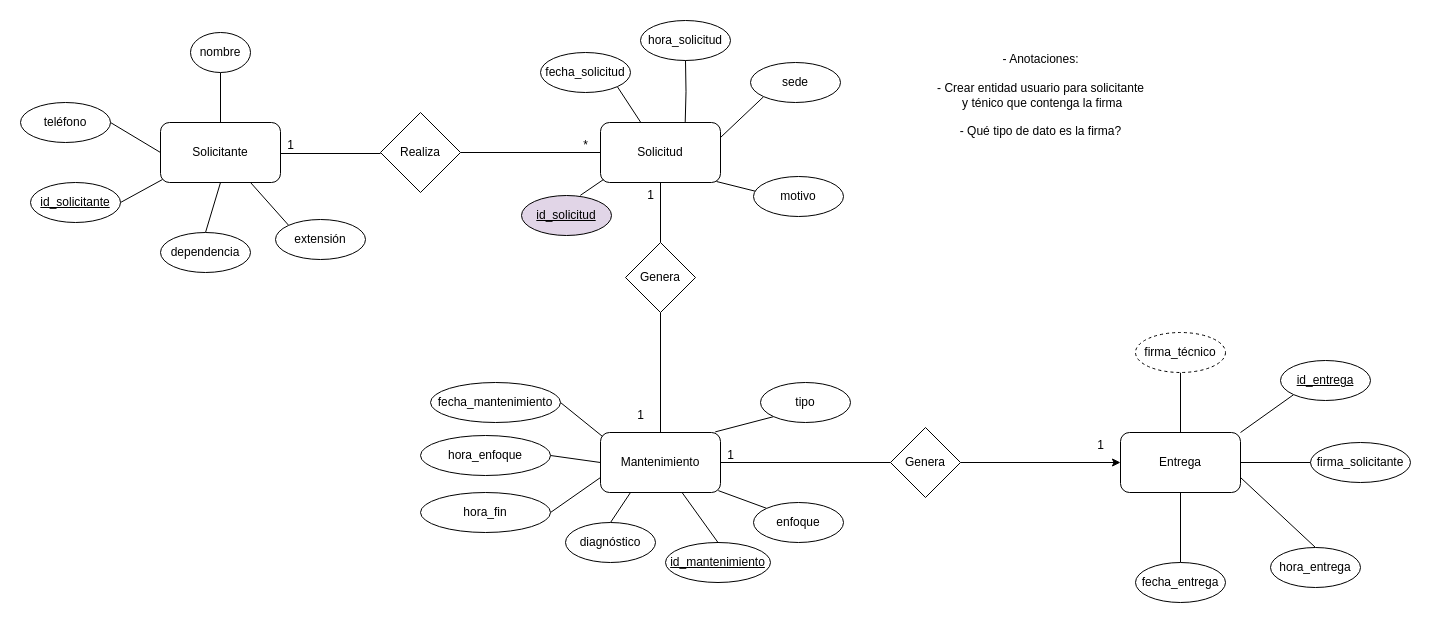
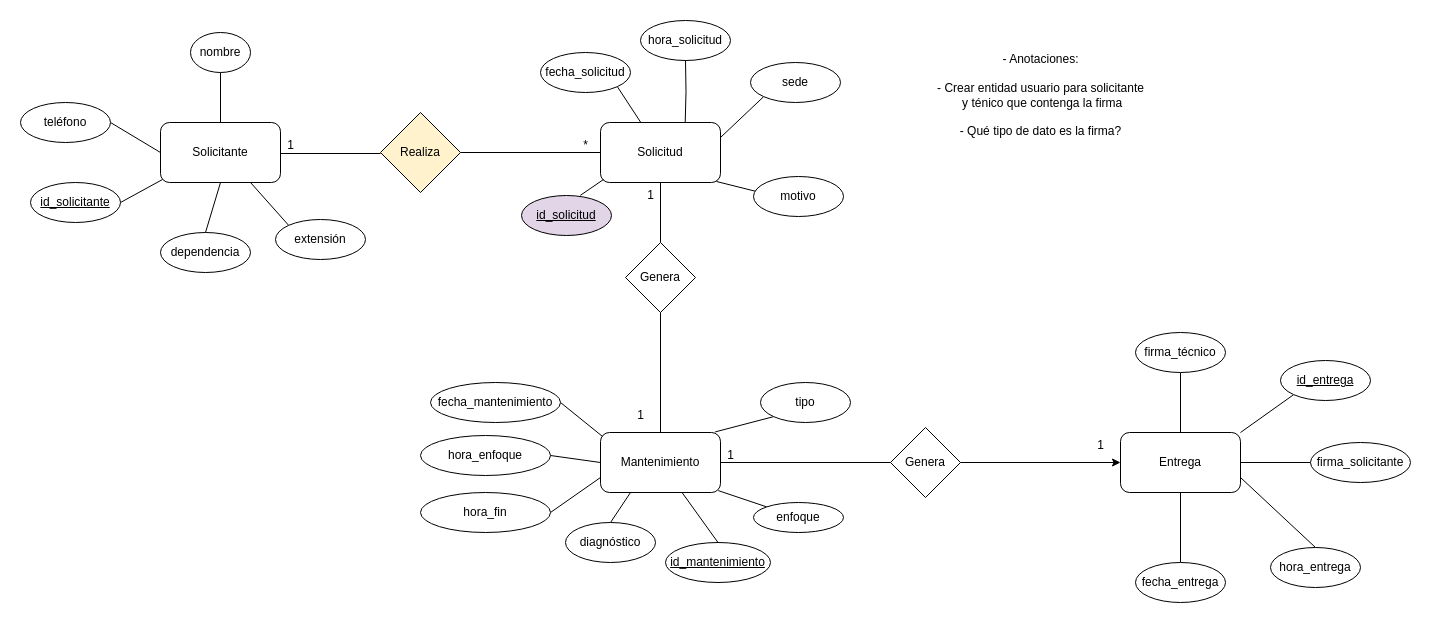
node "Realiza": fillcolor #ffffff -> #fff2cc
node "firma_técnico": style dashed -> solid
node "enfoque": size 90x40 -> 90x30
